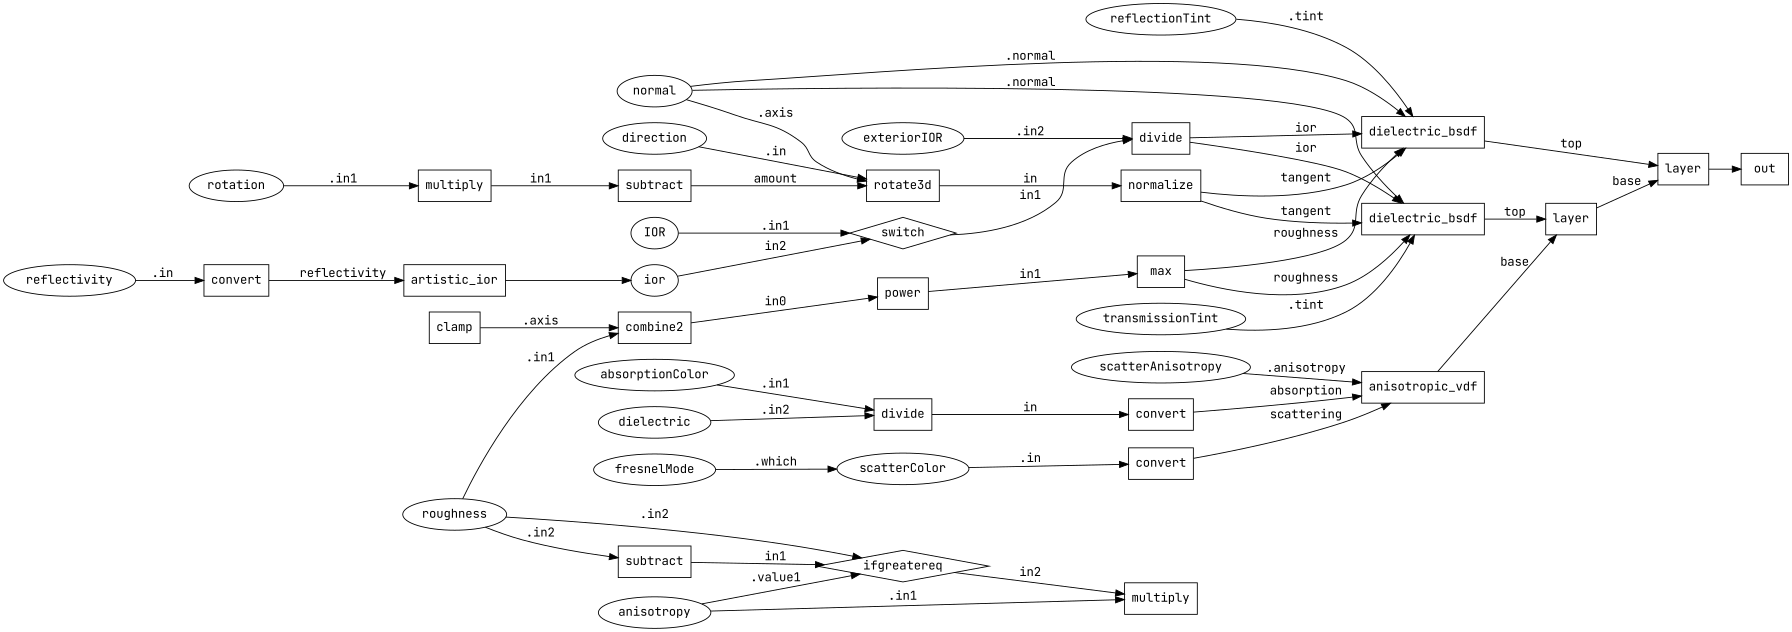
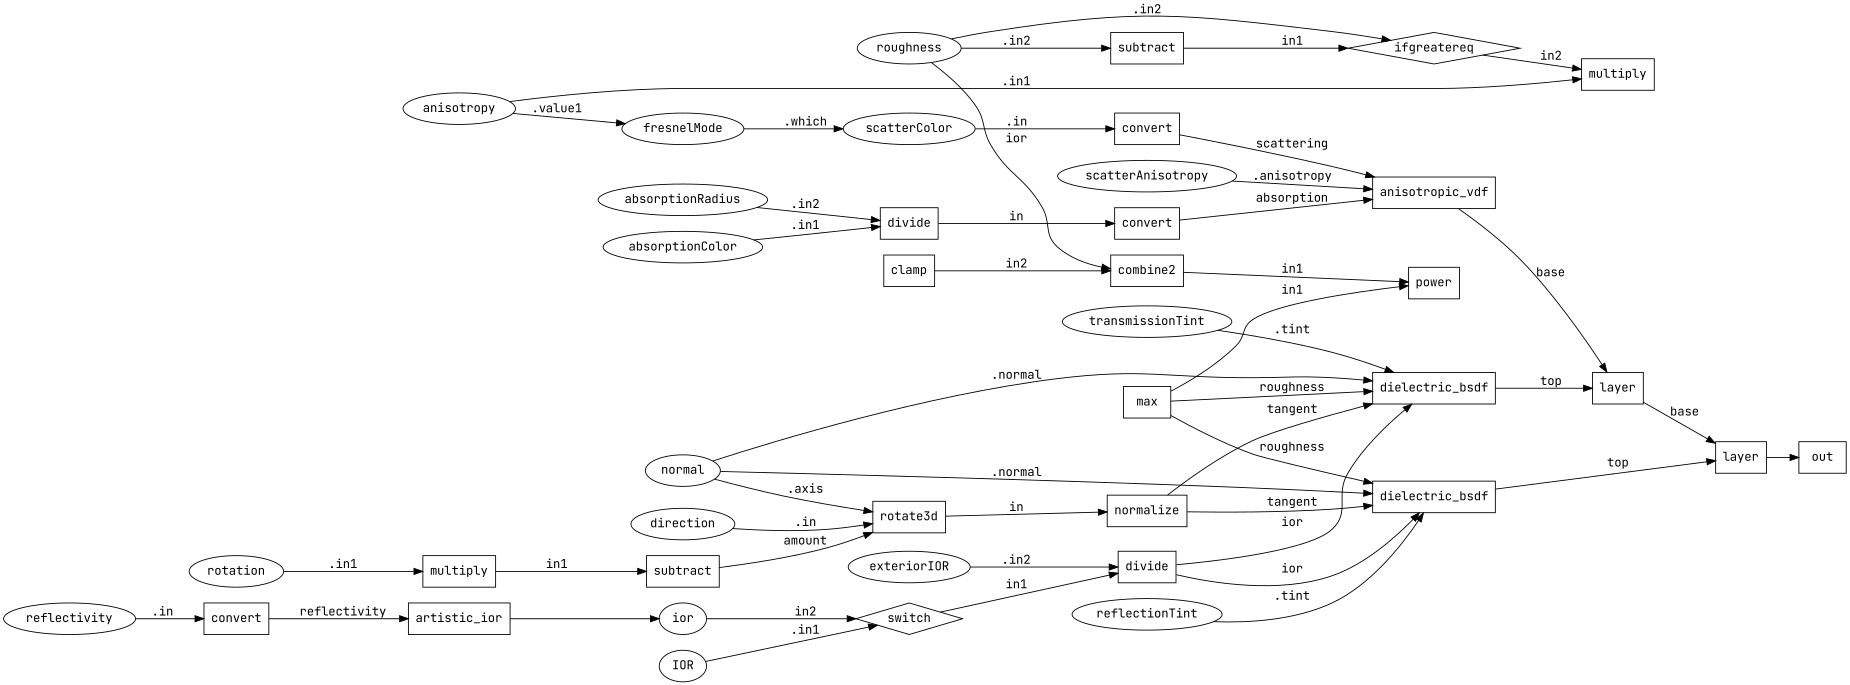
edge "power" -> "max": reversed
edge "combine2" -> "power": label "in0" -> "in1"
edge "clamp" -> "combine2": label ".axis" -> "in2"
edge "roughness" -> "combine2": label ".in1" -> "ior"
node "dielectric": label "dielectric" -> "absorptionRadius"
edge "anisotropy" -> "ifgreatereq": now "anisotropy" -> "fresnelMode"
